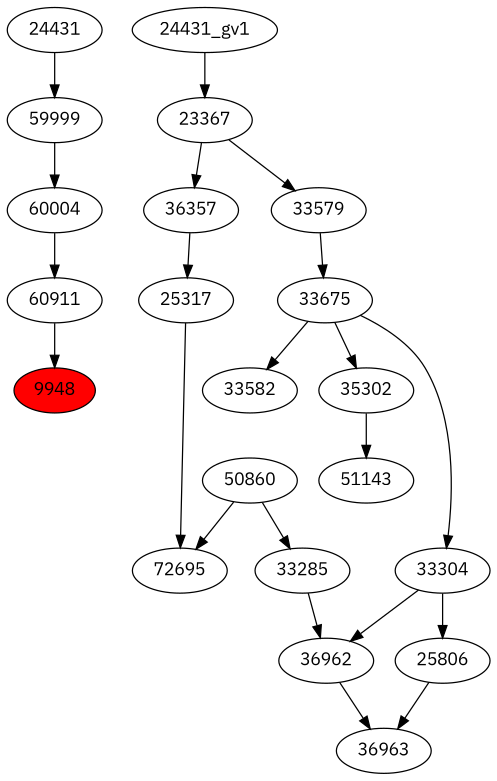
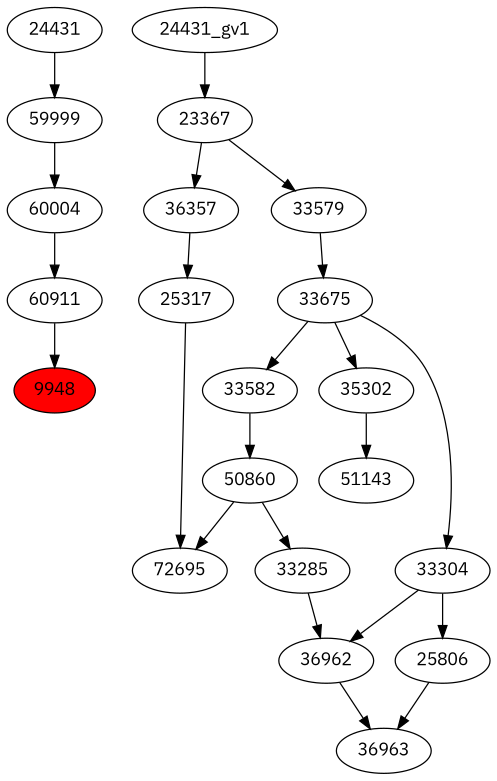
edge "33582" -> "50860": added
